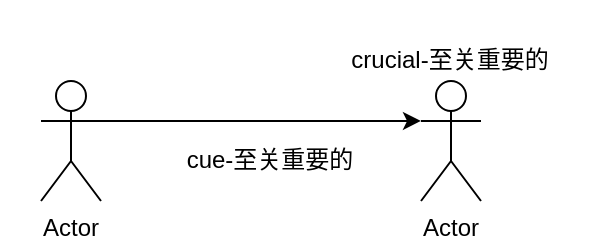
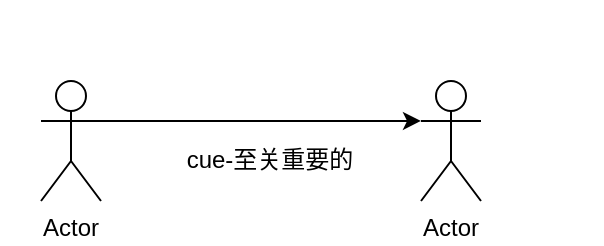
node "crucial-至关重要的": removed
